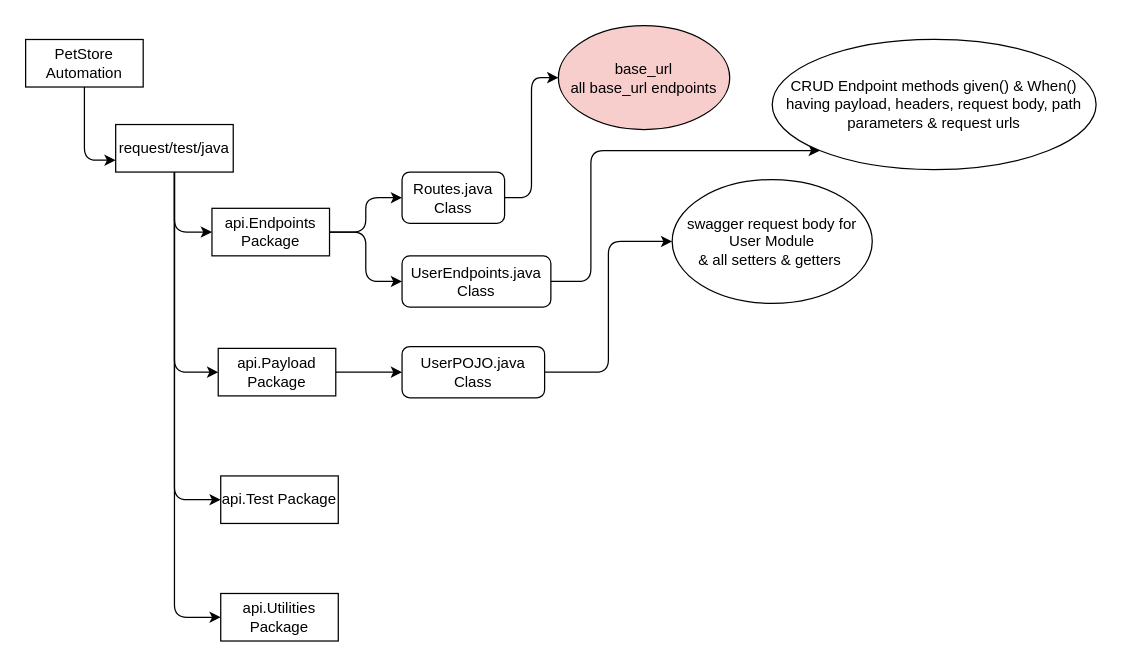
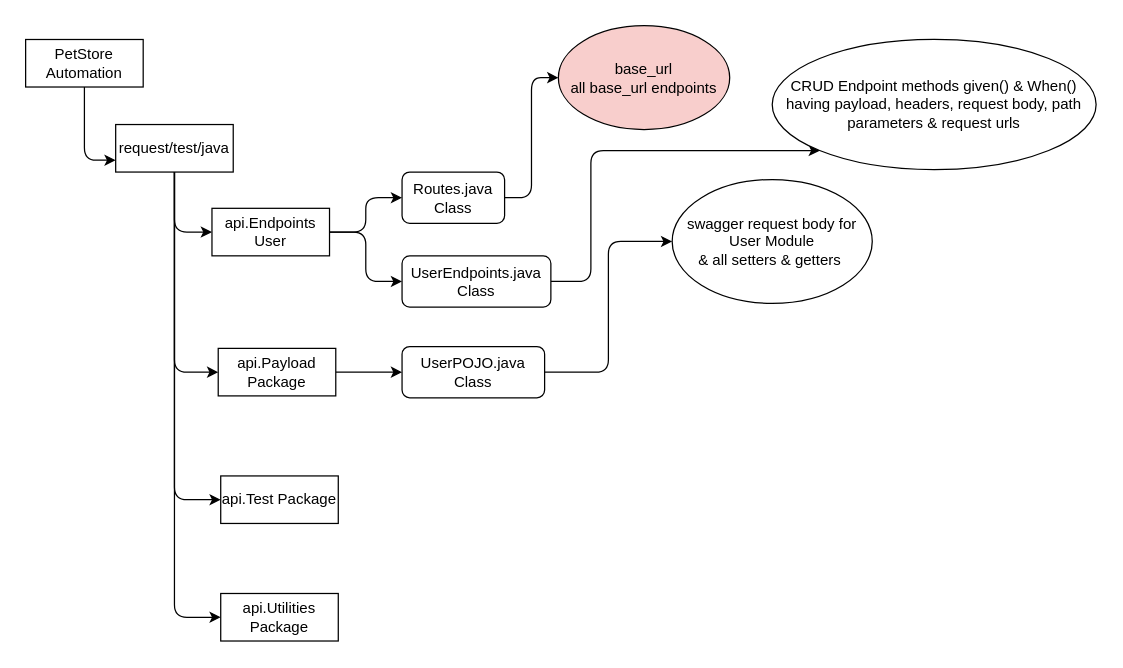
node "api.Endpoints Package": label "api.Endpoints Package" -> "api.Endpoints User"
